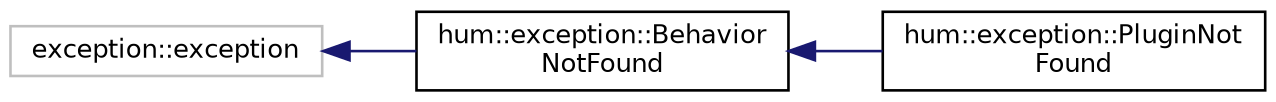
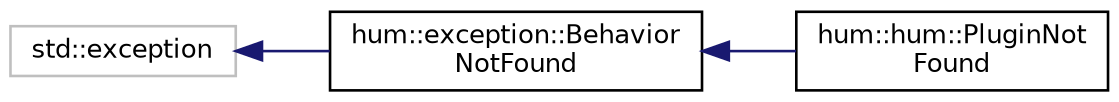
node "exception::exception": label "exception::exception" -> "std::exception"
node "hum::exception::PluginNot Found": label "hum::exception::PluginNot Found" -> "hum::hum::PluginNot Found"
